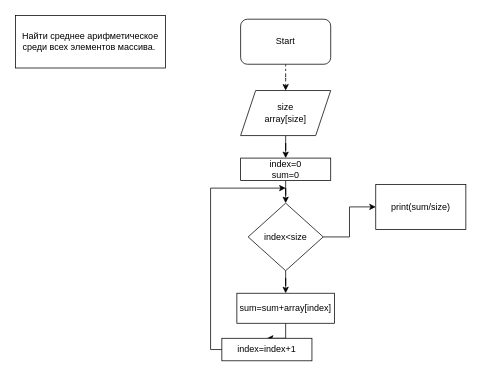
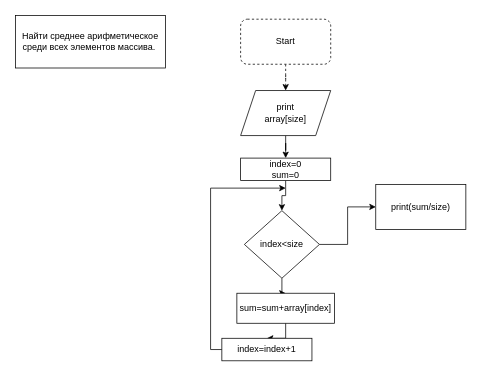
node "Start": style solid -> dashed
node "size array[size]": label "size array[size]" -> "print array[size]"
node "index<size": moved (285, 237) -> (282, 244)
